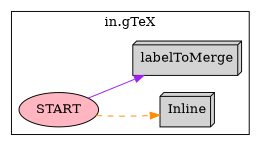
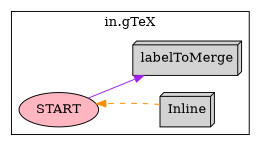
edge "START" -> "Inline": reversed
